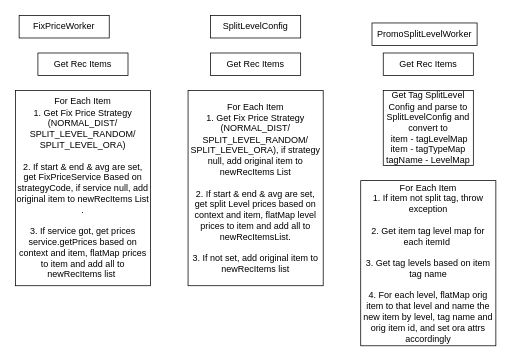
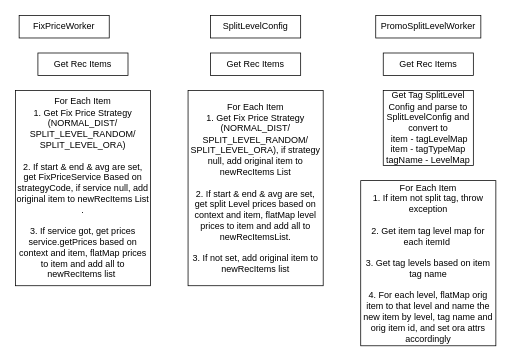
node "PromoSplitLevelWorker": moved (424, 34) -> (428, 27)
